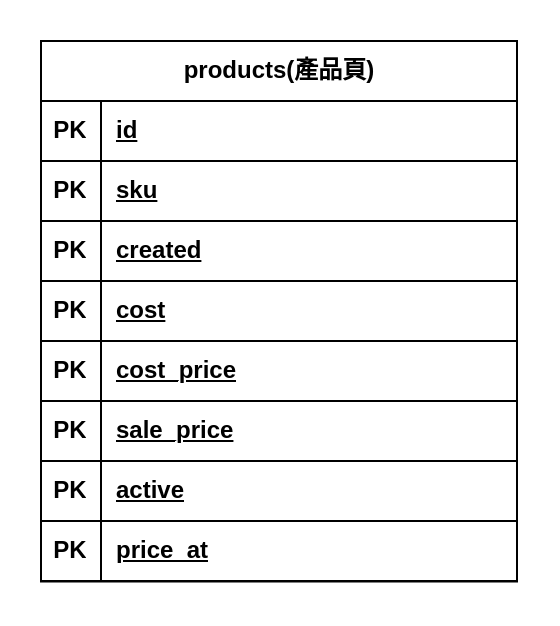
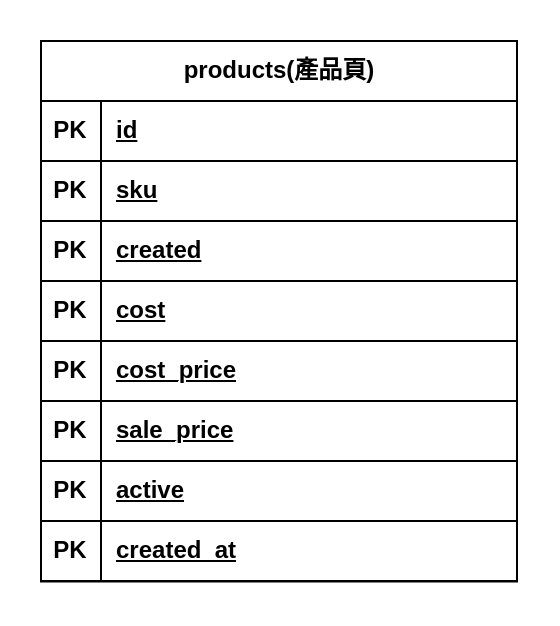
node "price_at": label "price_at" -> "created_at"
